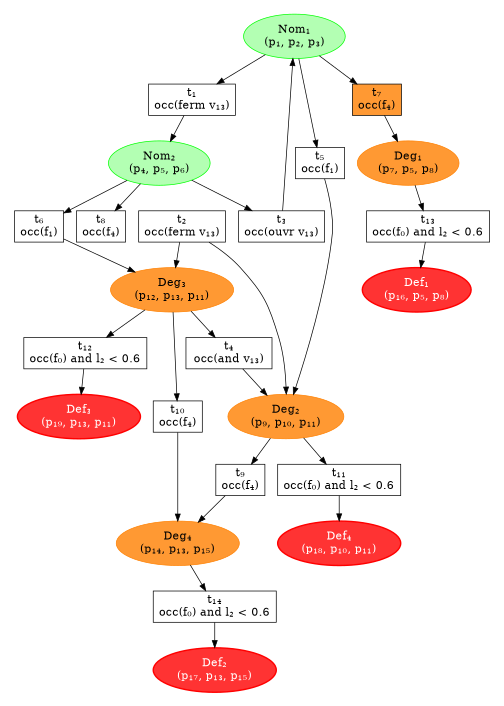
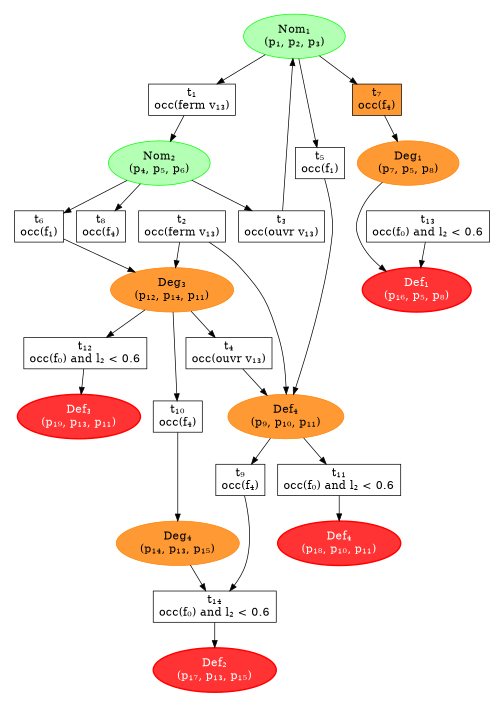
edge "Deg₁ (p₇, p₅, p₈)" -> "t₁₃ occ(f₀) and l₂ < 0.6": now "Deg₁ (p₇, p₅, p₈)" -> "Def₁ (p₁₆, p₅, p₈)"
node "Deg₃ (p₁₂, p₁₃, p₁₁)": label "Deg₃ (p₁₂, p₁₃, p₁₁)" -> "Deg₃ (p₁₂, p₁₄, p₁₁)"
node "t₄ occ(and v₁₃)": label "t₄ occ(and v₁₃)" -> "t₄ occ(ouvr v₁₃)"
node "Deg₂ (p₉, p₁₀, p₁₁)": label "Deg₂ (p₉, p₁₀, p₁₁)" -> "Def₄ (p₉, p₁₀, p₁₁)"
edge "t₉ occ(f₄)" -> "Deg₄ (p₁₄, p₁₃, p₁₅)": now "t₉ occ(f₄)" -> "t₁₄ occ(f₀) and l₂ < 0.6"
